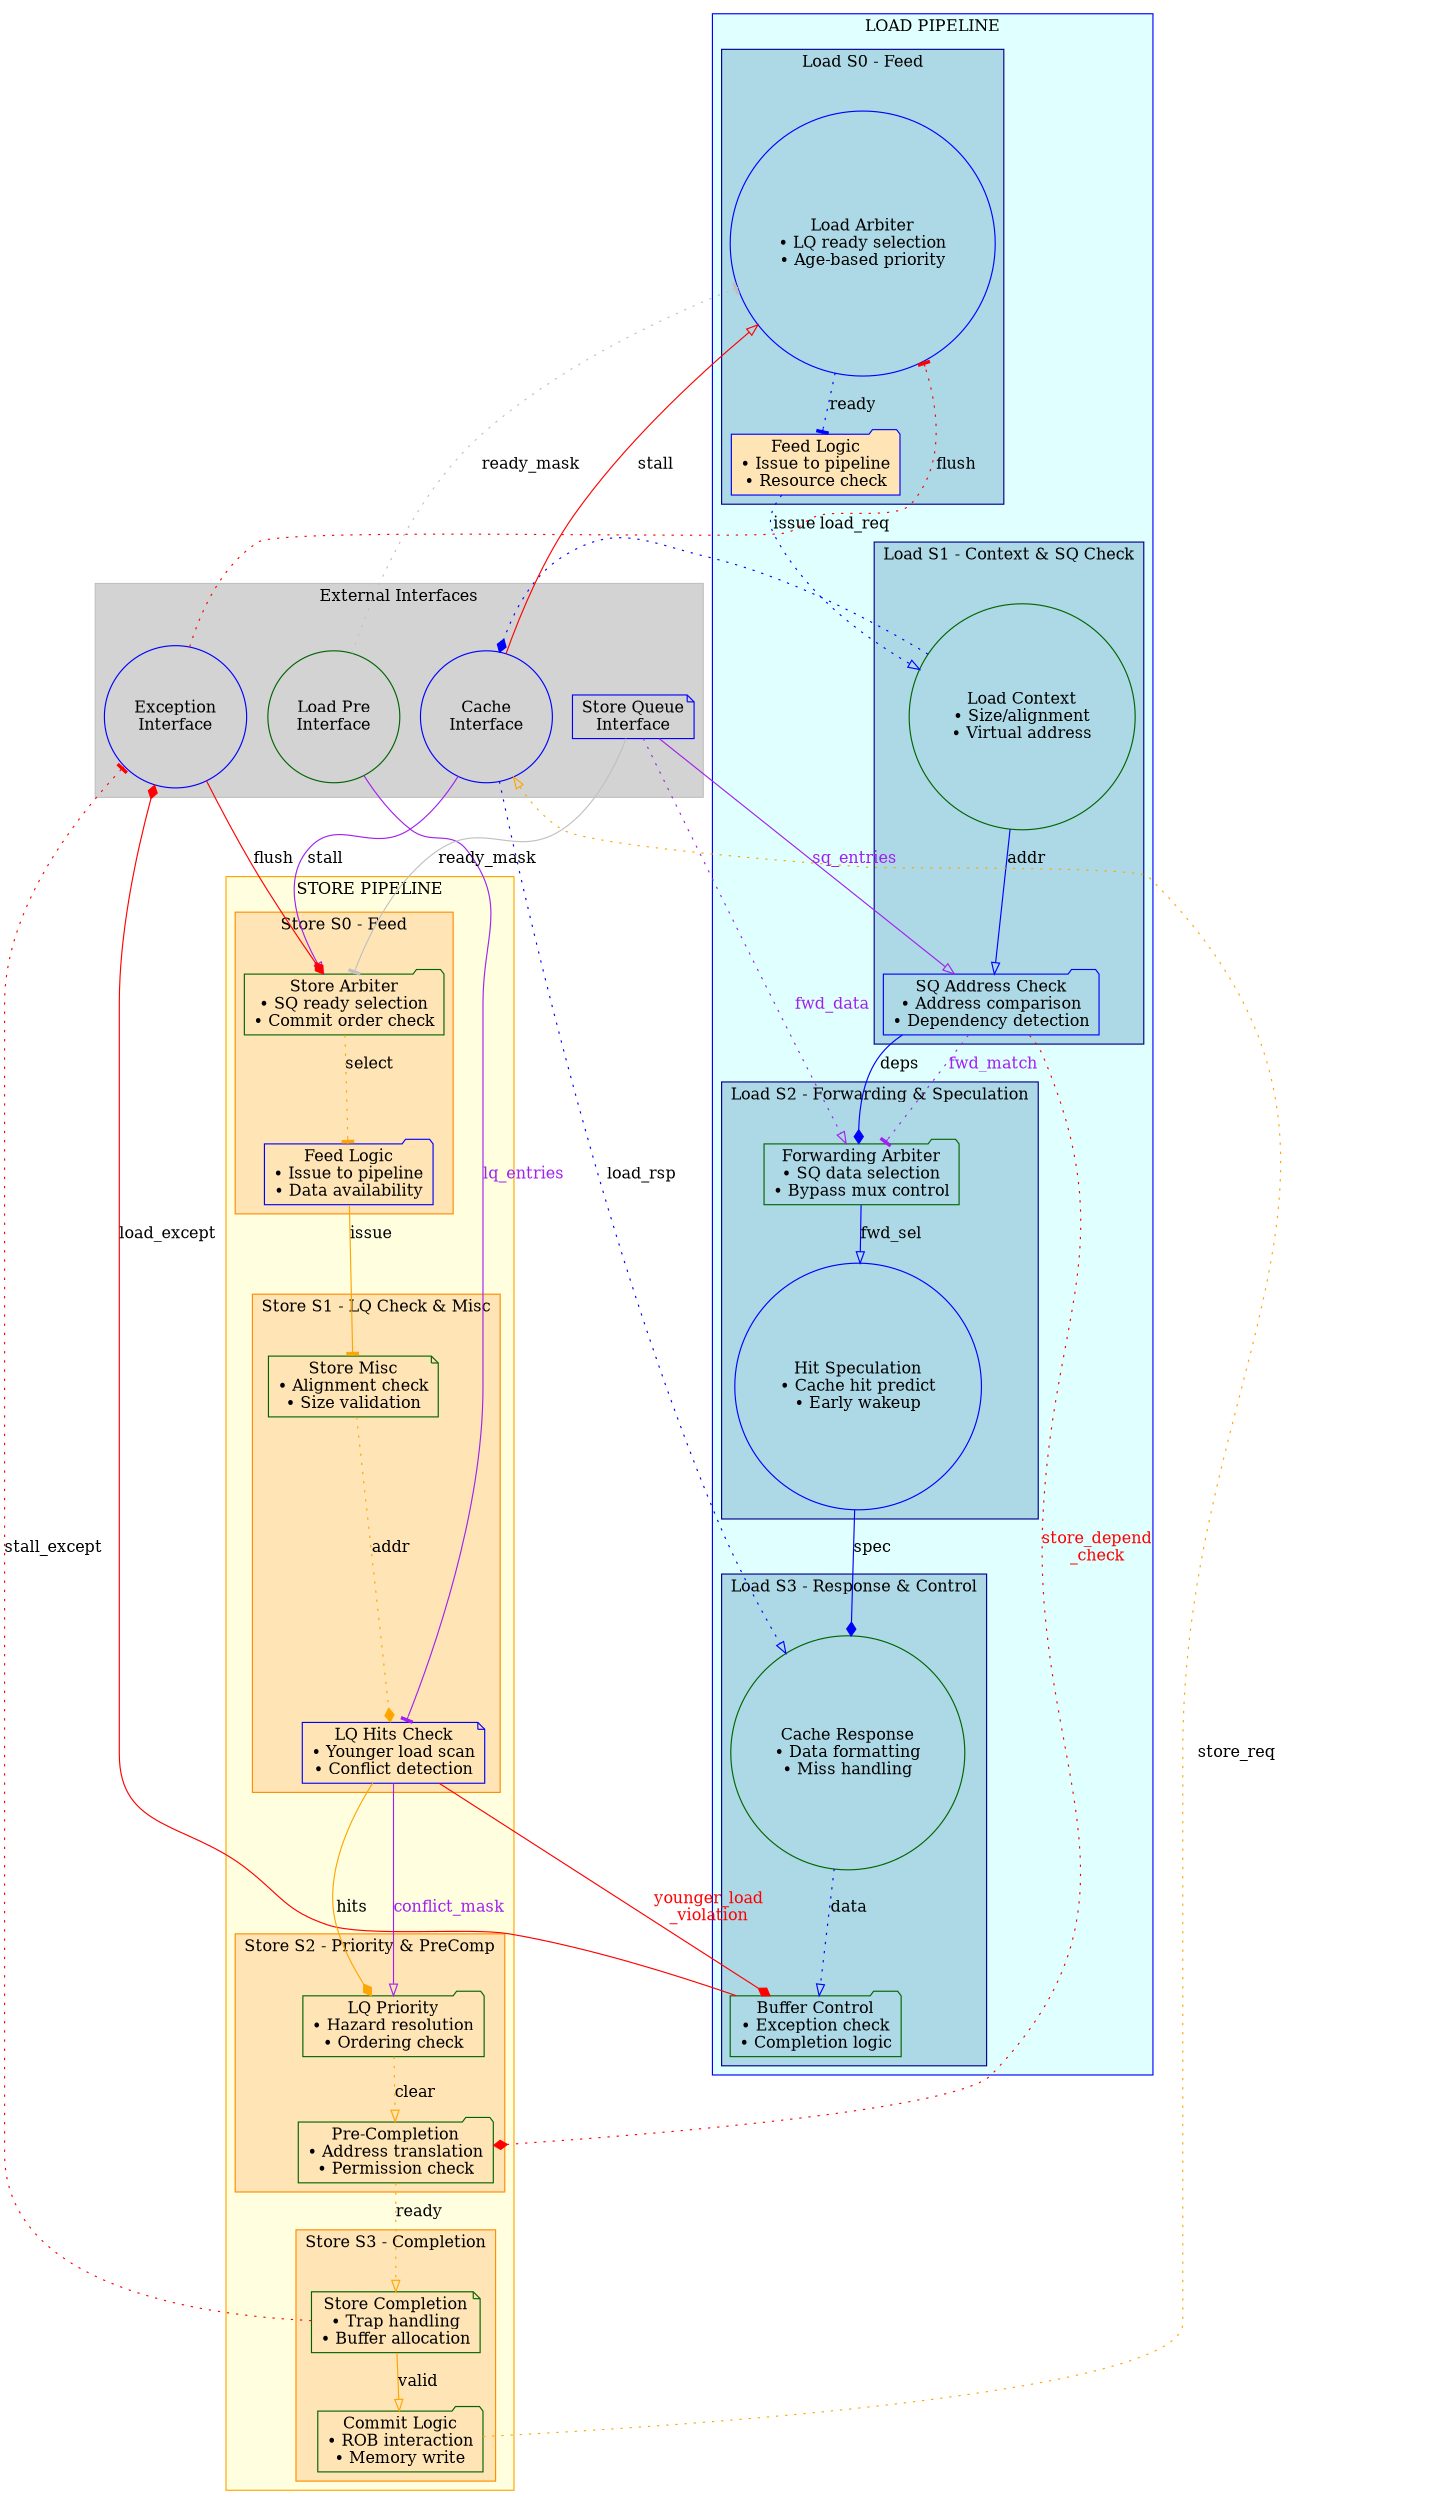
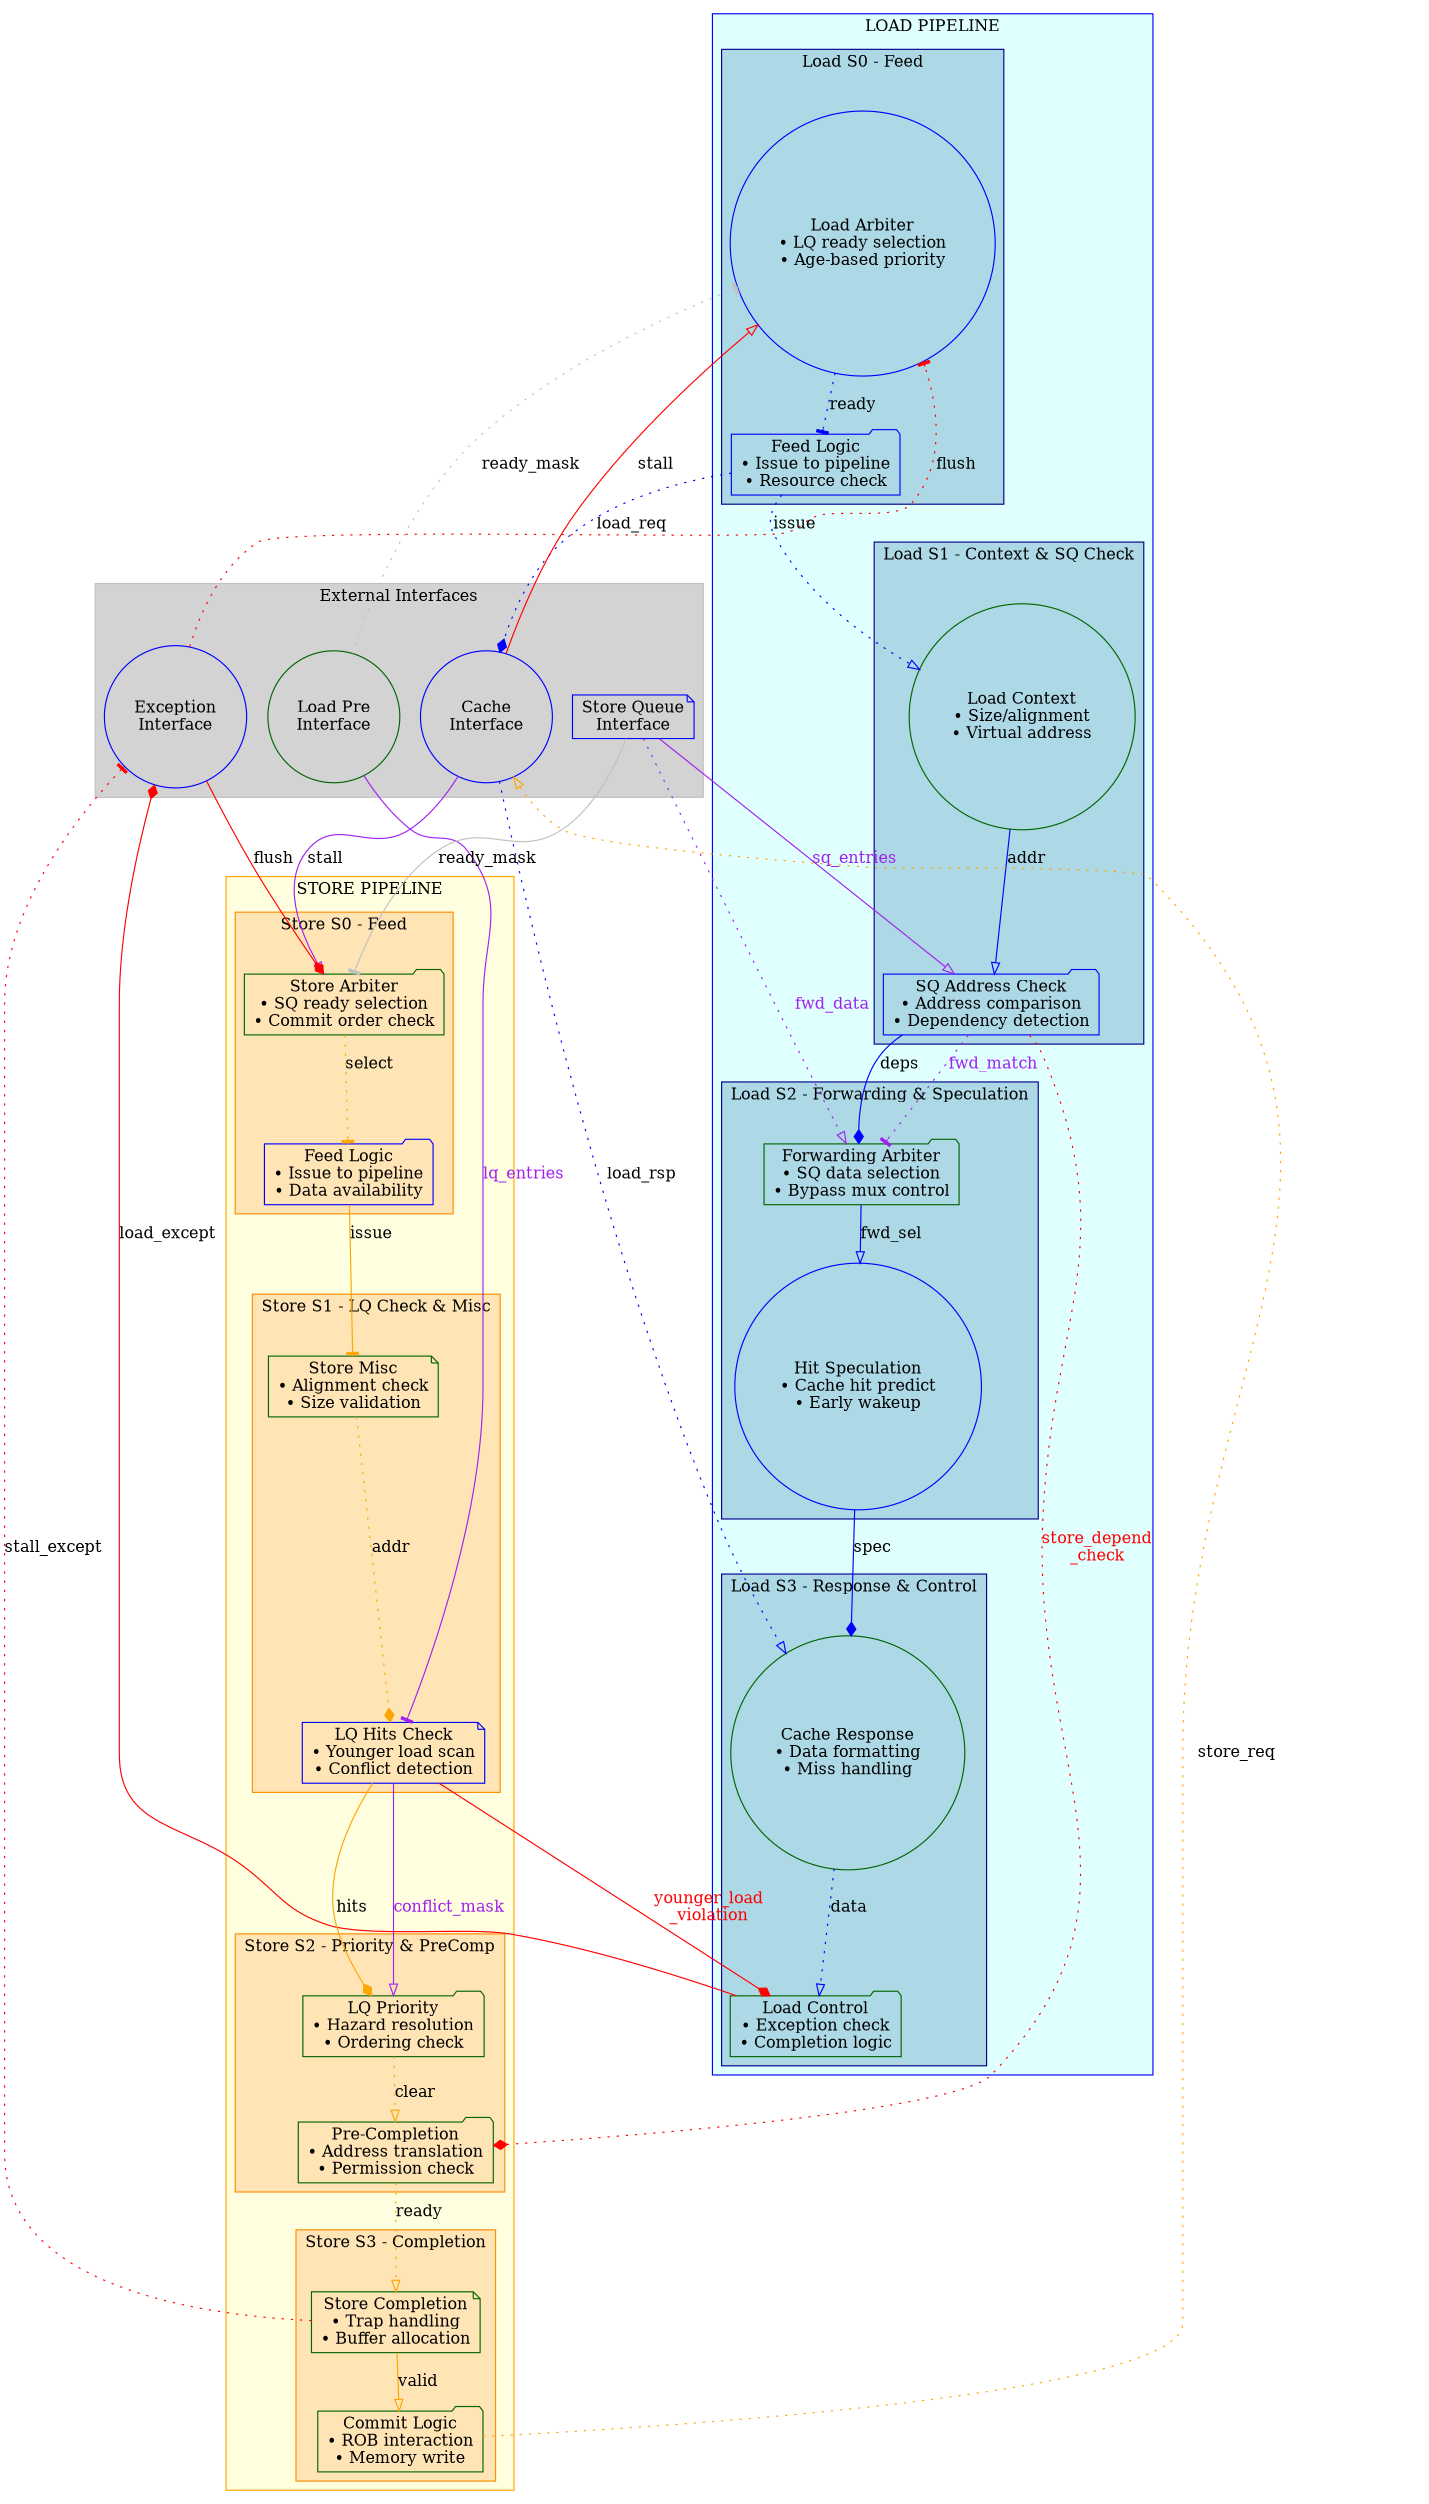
node "Feed Logic • Issue to pipeline • Resource check": fillcolor moccasin -> lightblue
edge "Load Context • Size/alignment • Virtual address" -> "Cache Interface": now "Feed Logic • Issue to pipeline • Resource check" -> "Cache Interface"
node "Buffer Control • Exception check • Completion logic": label "Buffer Control • Exception check • Completion logic" -> "Load Control • Exception check • Completion logic"
